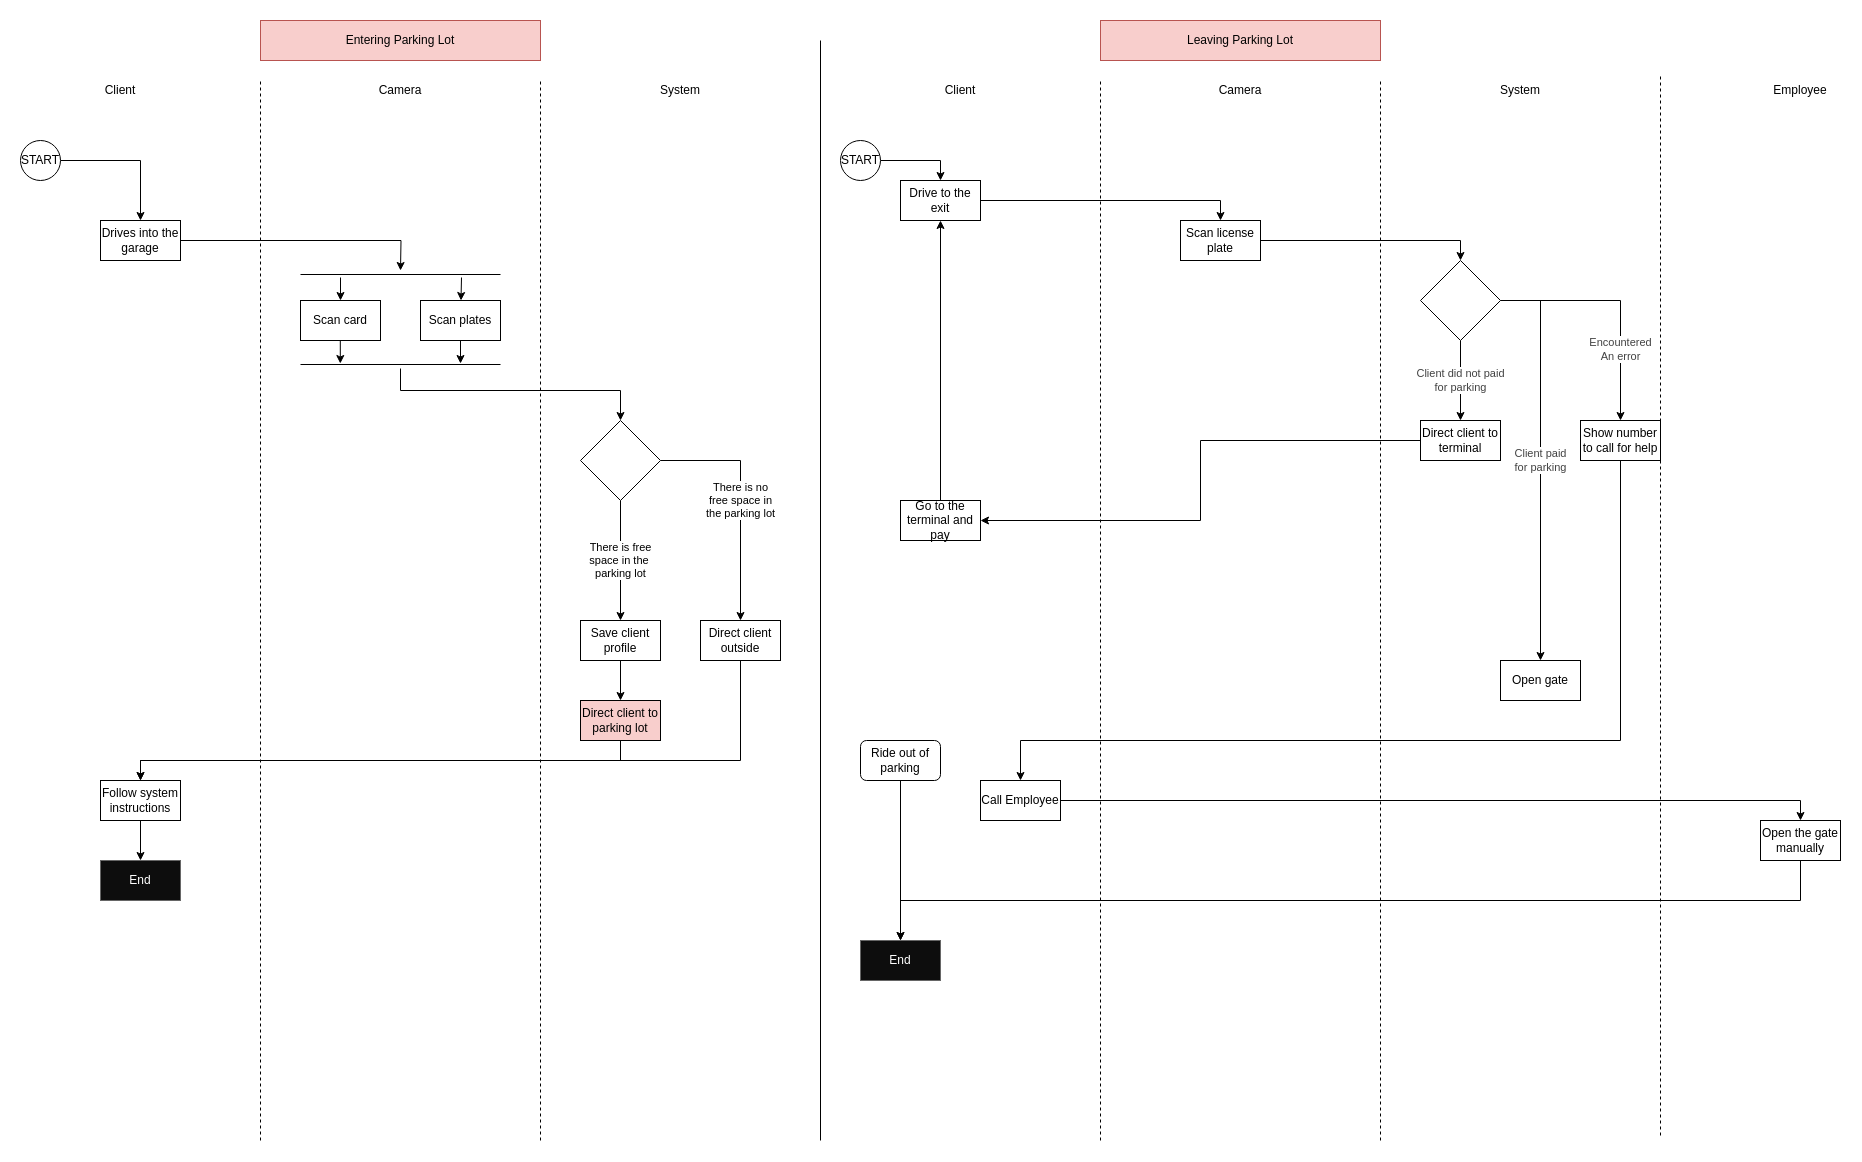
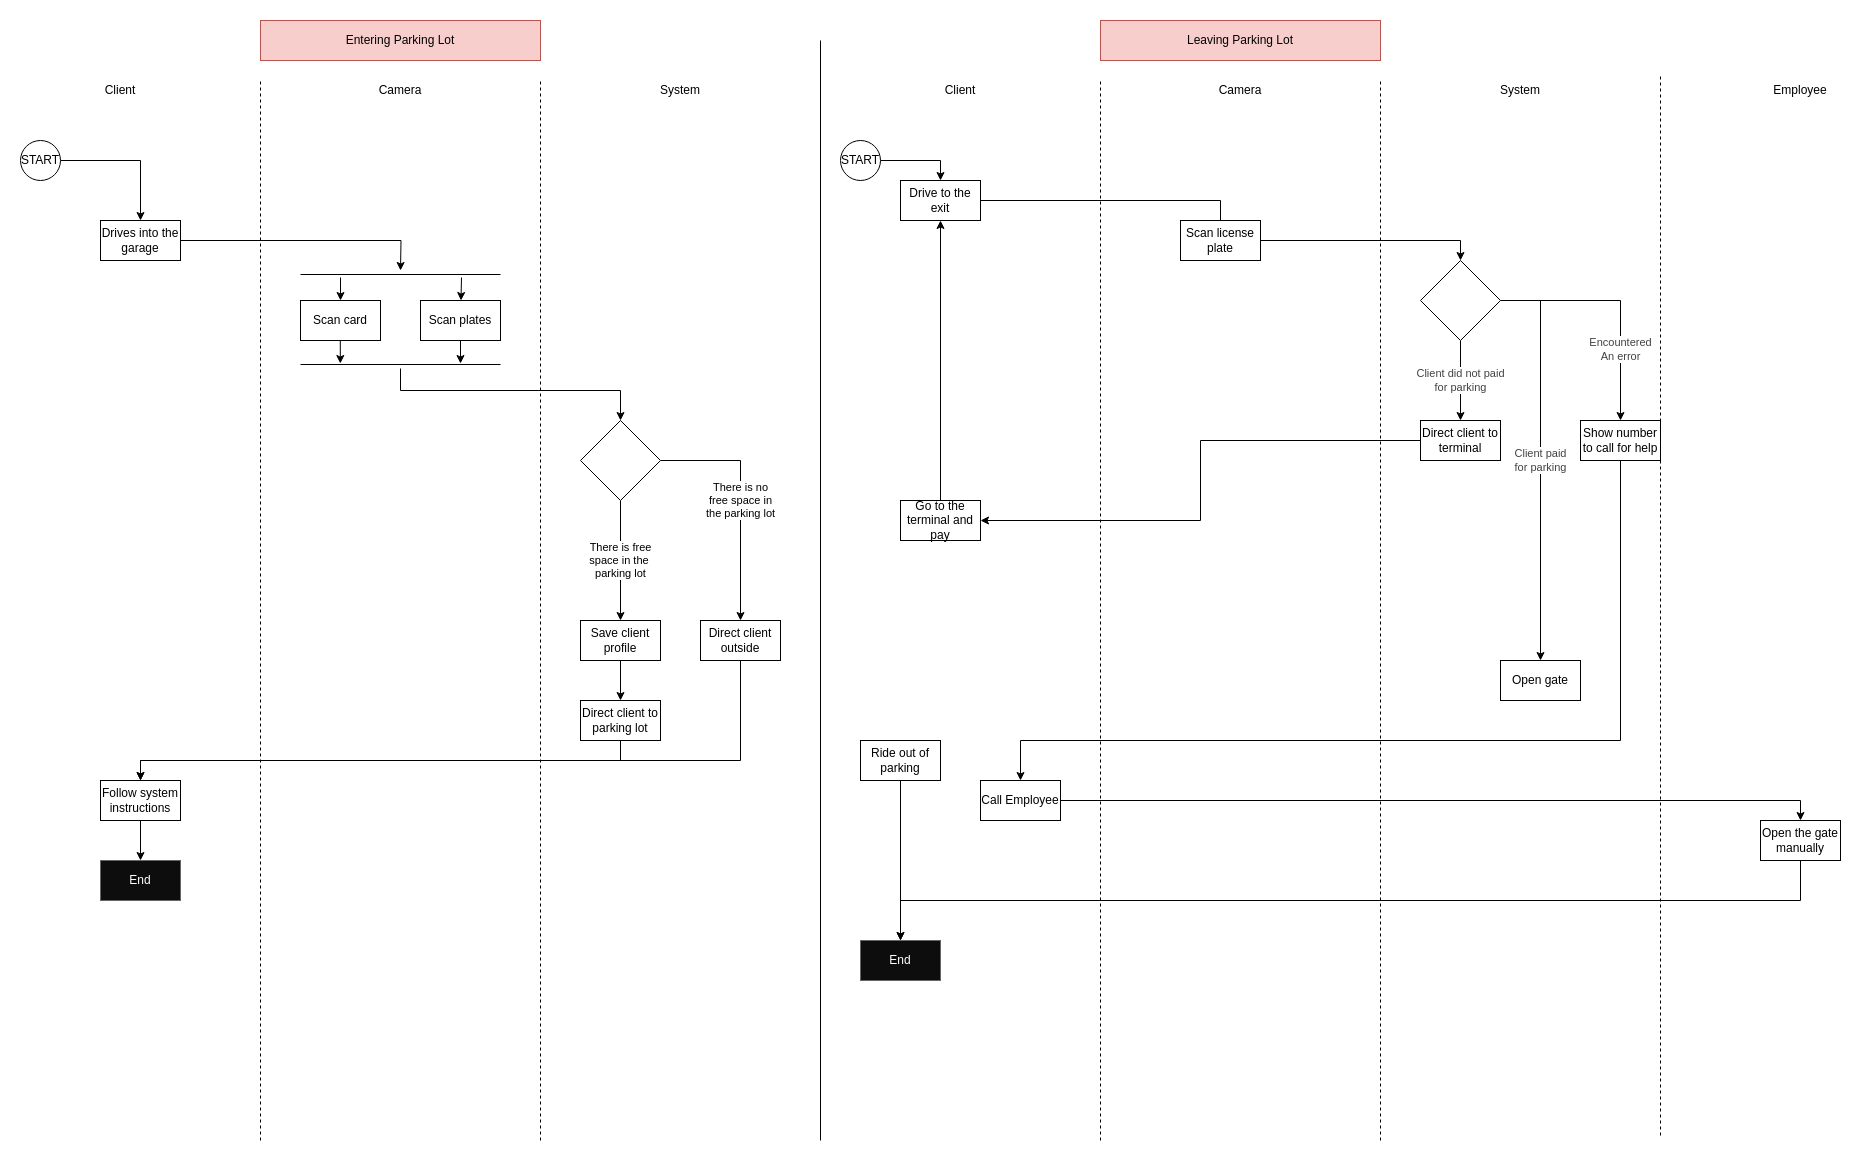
edge "Drive to the exit" -> "Scan license plate": arrowhead classic -> none
node "Direct client to parking lot": fillcolor #f8cecc -> #ffffff
node "Ride out of parking": shape rounded rectangle -> rectangle
